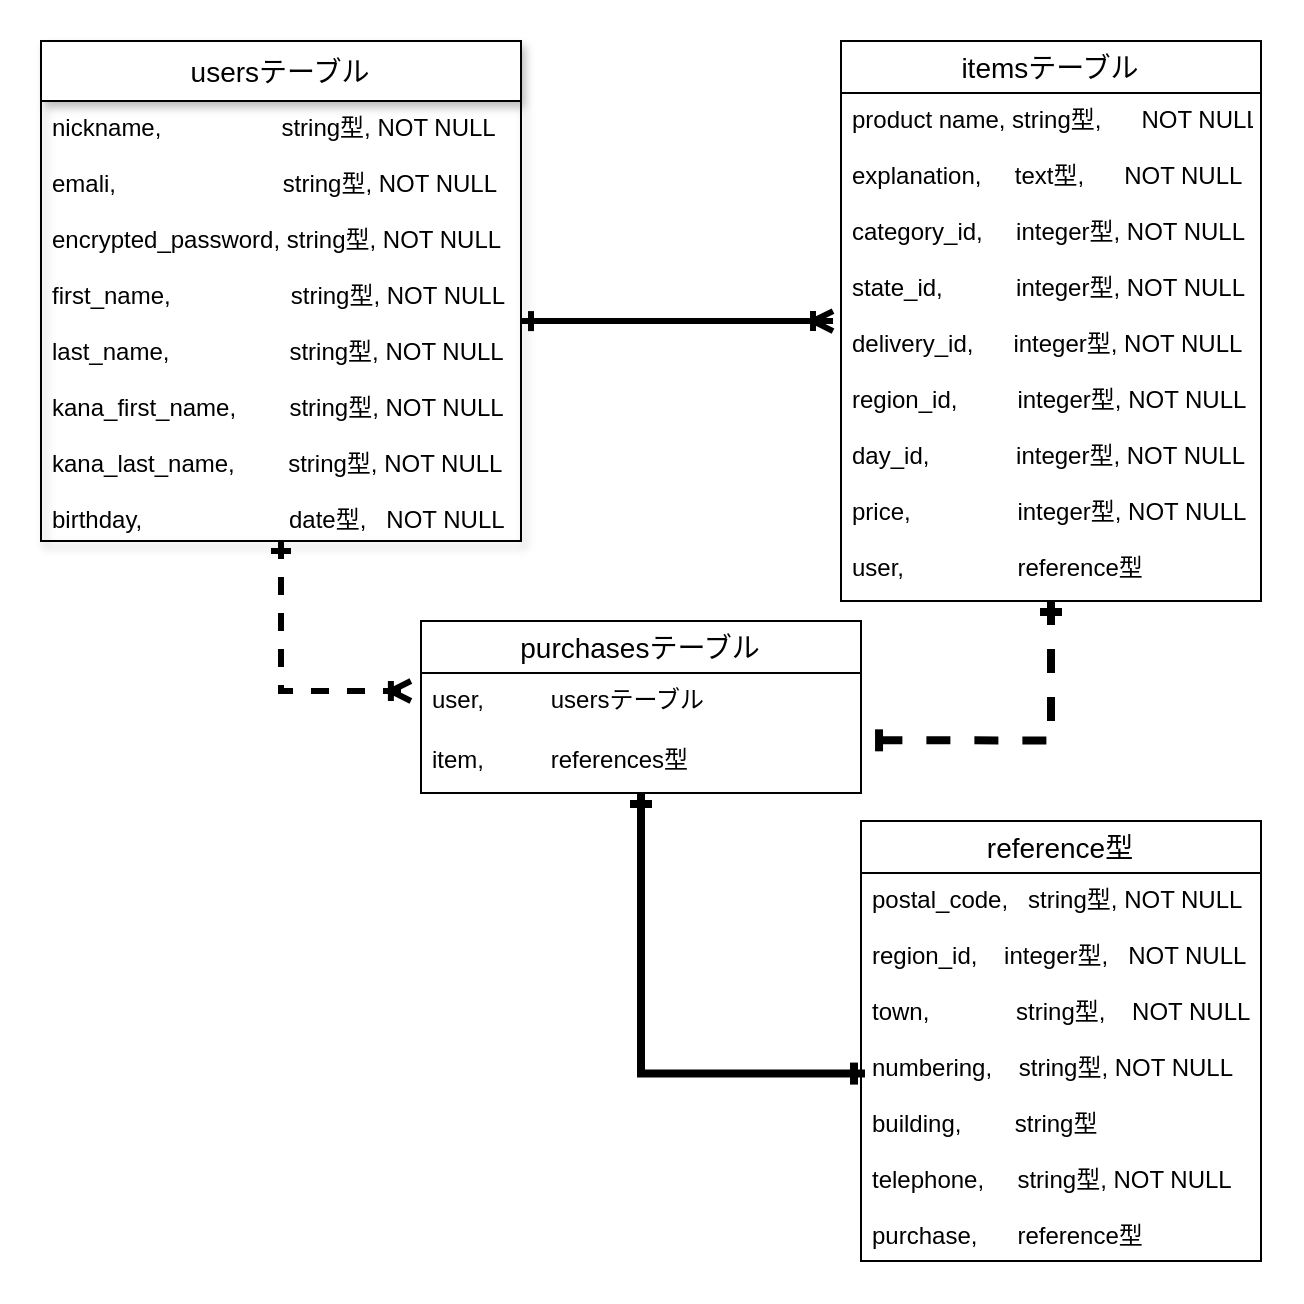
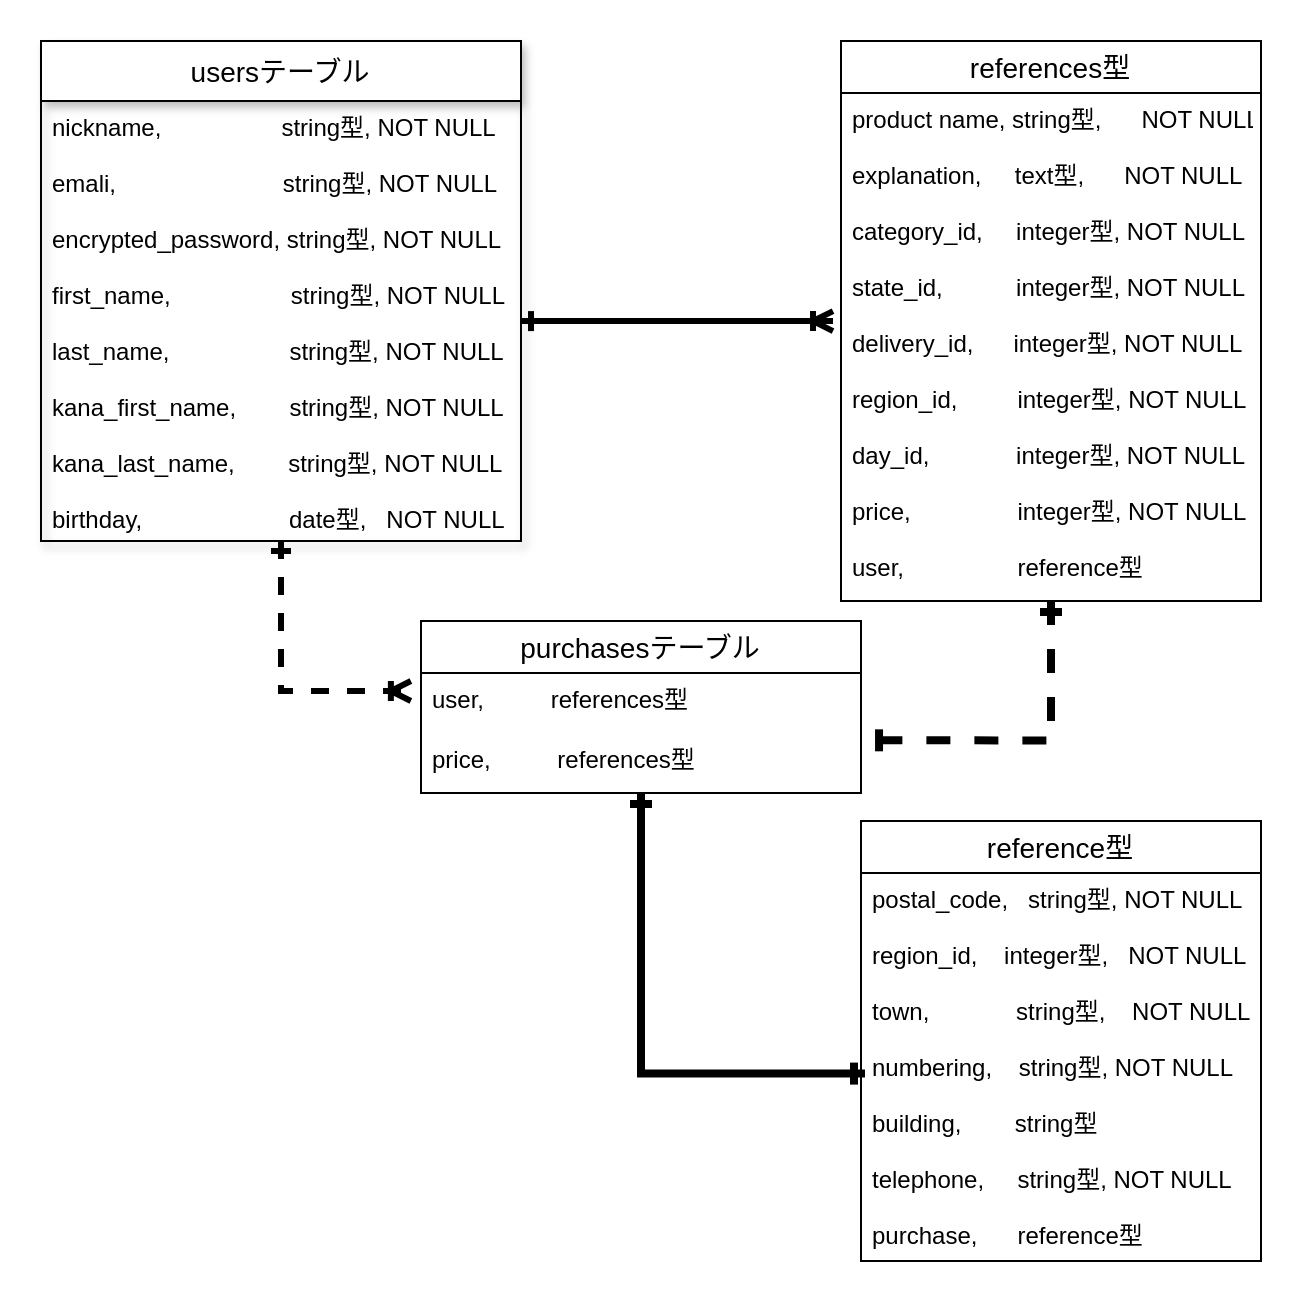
node "itemsテーブル": label "itemsテーブル" -> "references型"
node "user, usersテーブル": label "user, usersテーブル" -> "user, references型"
node "item, references型": label "item, references型" -> "price, references型"
